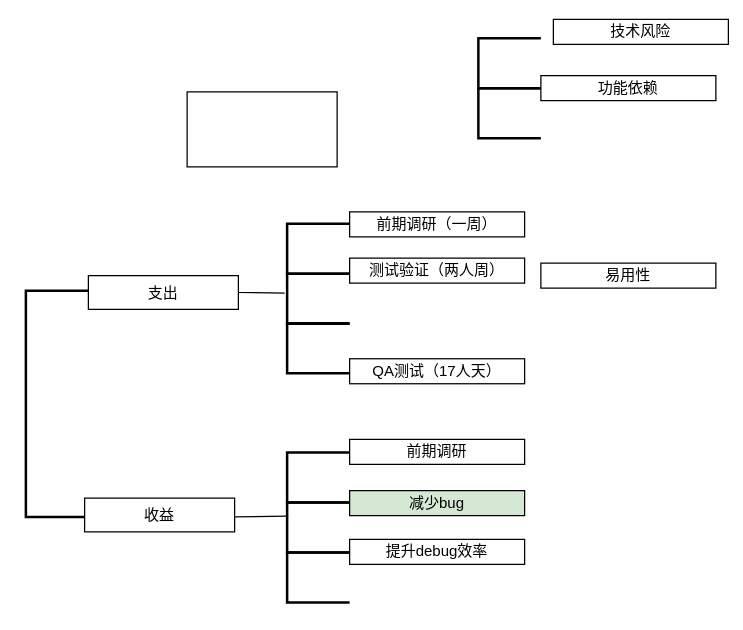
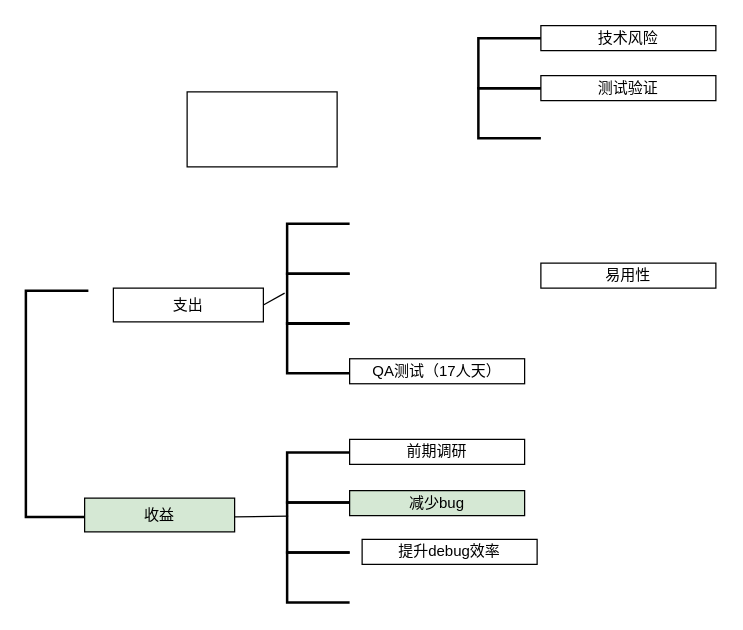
node "技术风险": moved (641, 32) -> (628, 38)
node "功能依赖": label "功能依赖" -> "测试验证"
node "前期调研（一周）": removed
node "测试验证（两人周）": removed
node "支出": moved (163, 293) -> (188, 305)
node "收益": fillcolor #ffffff -> #d5e8d4
node "提升debug效率": moved (437, 552) -> (449, 552)
